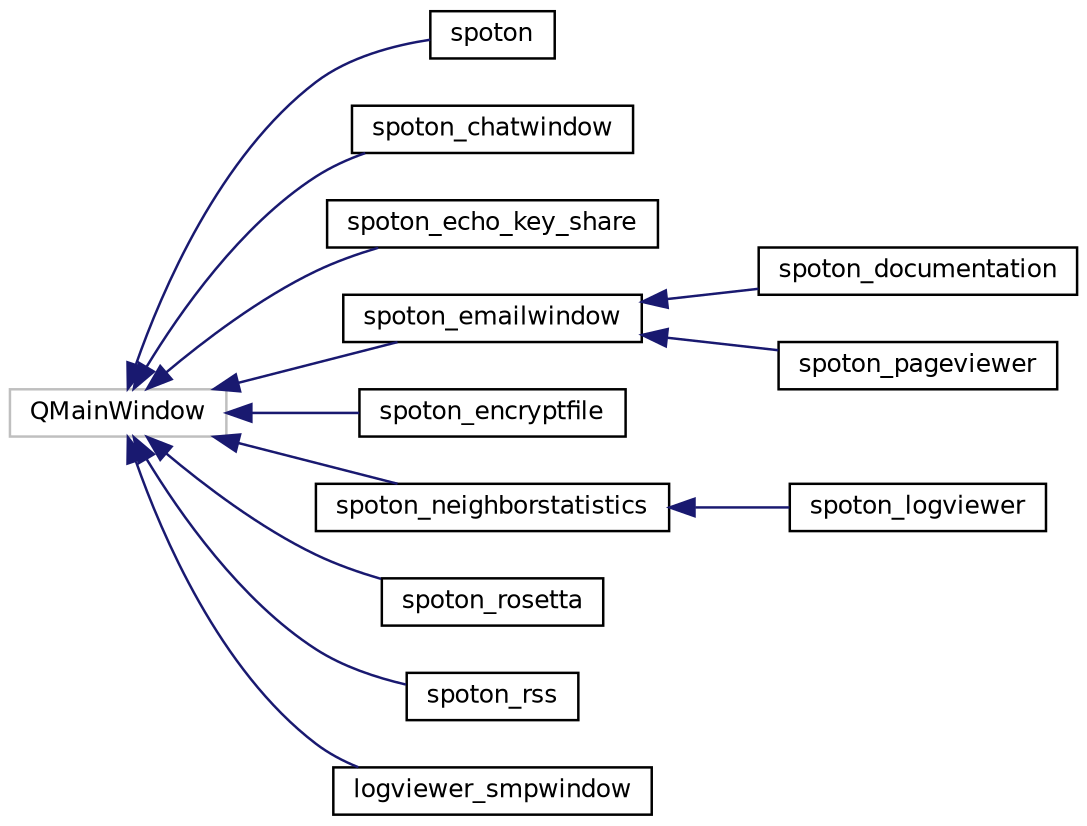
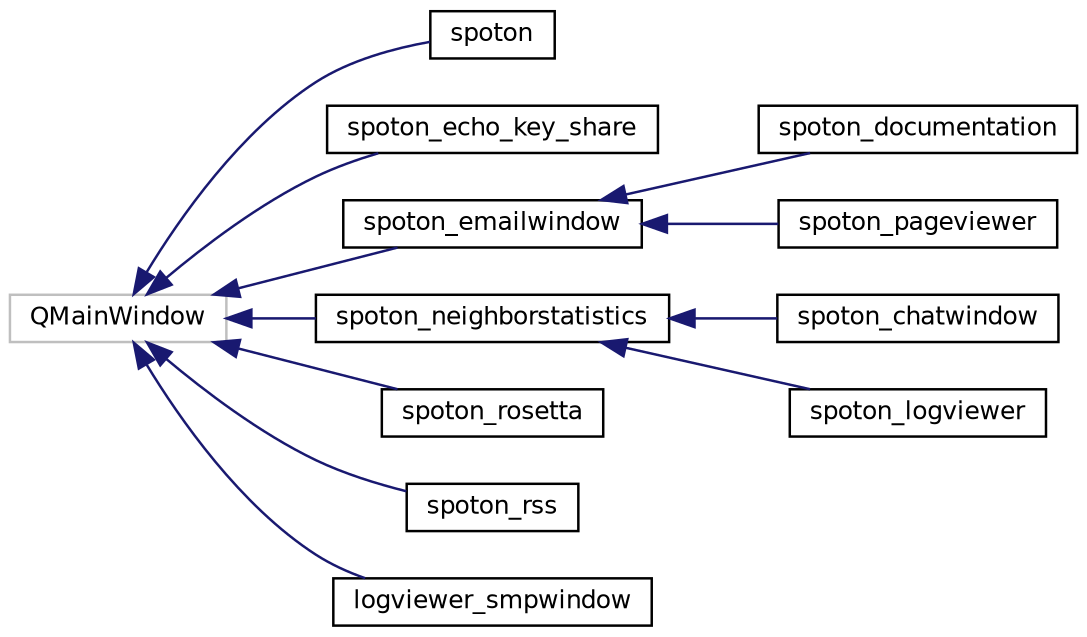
edge "spoton_chatwindow" -> "QMainWindow": now "spoton_chatwindow" -> "spoton_neighborstatistics"
node "spoton_encryptfile": removed
